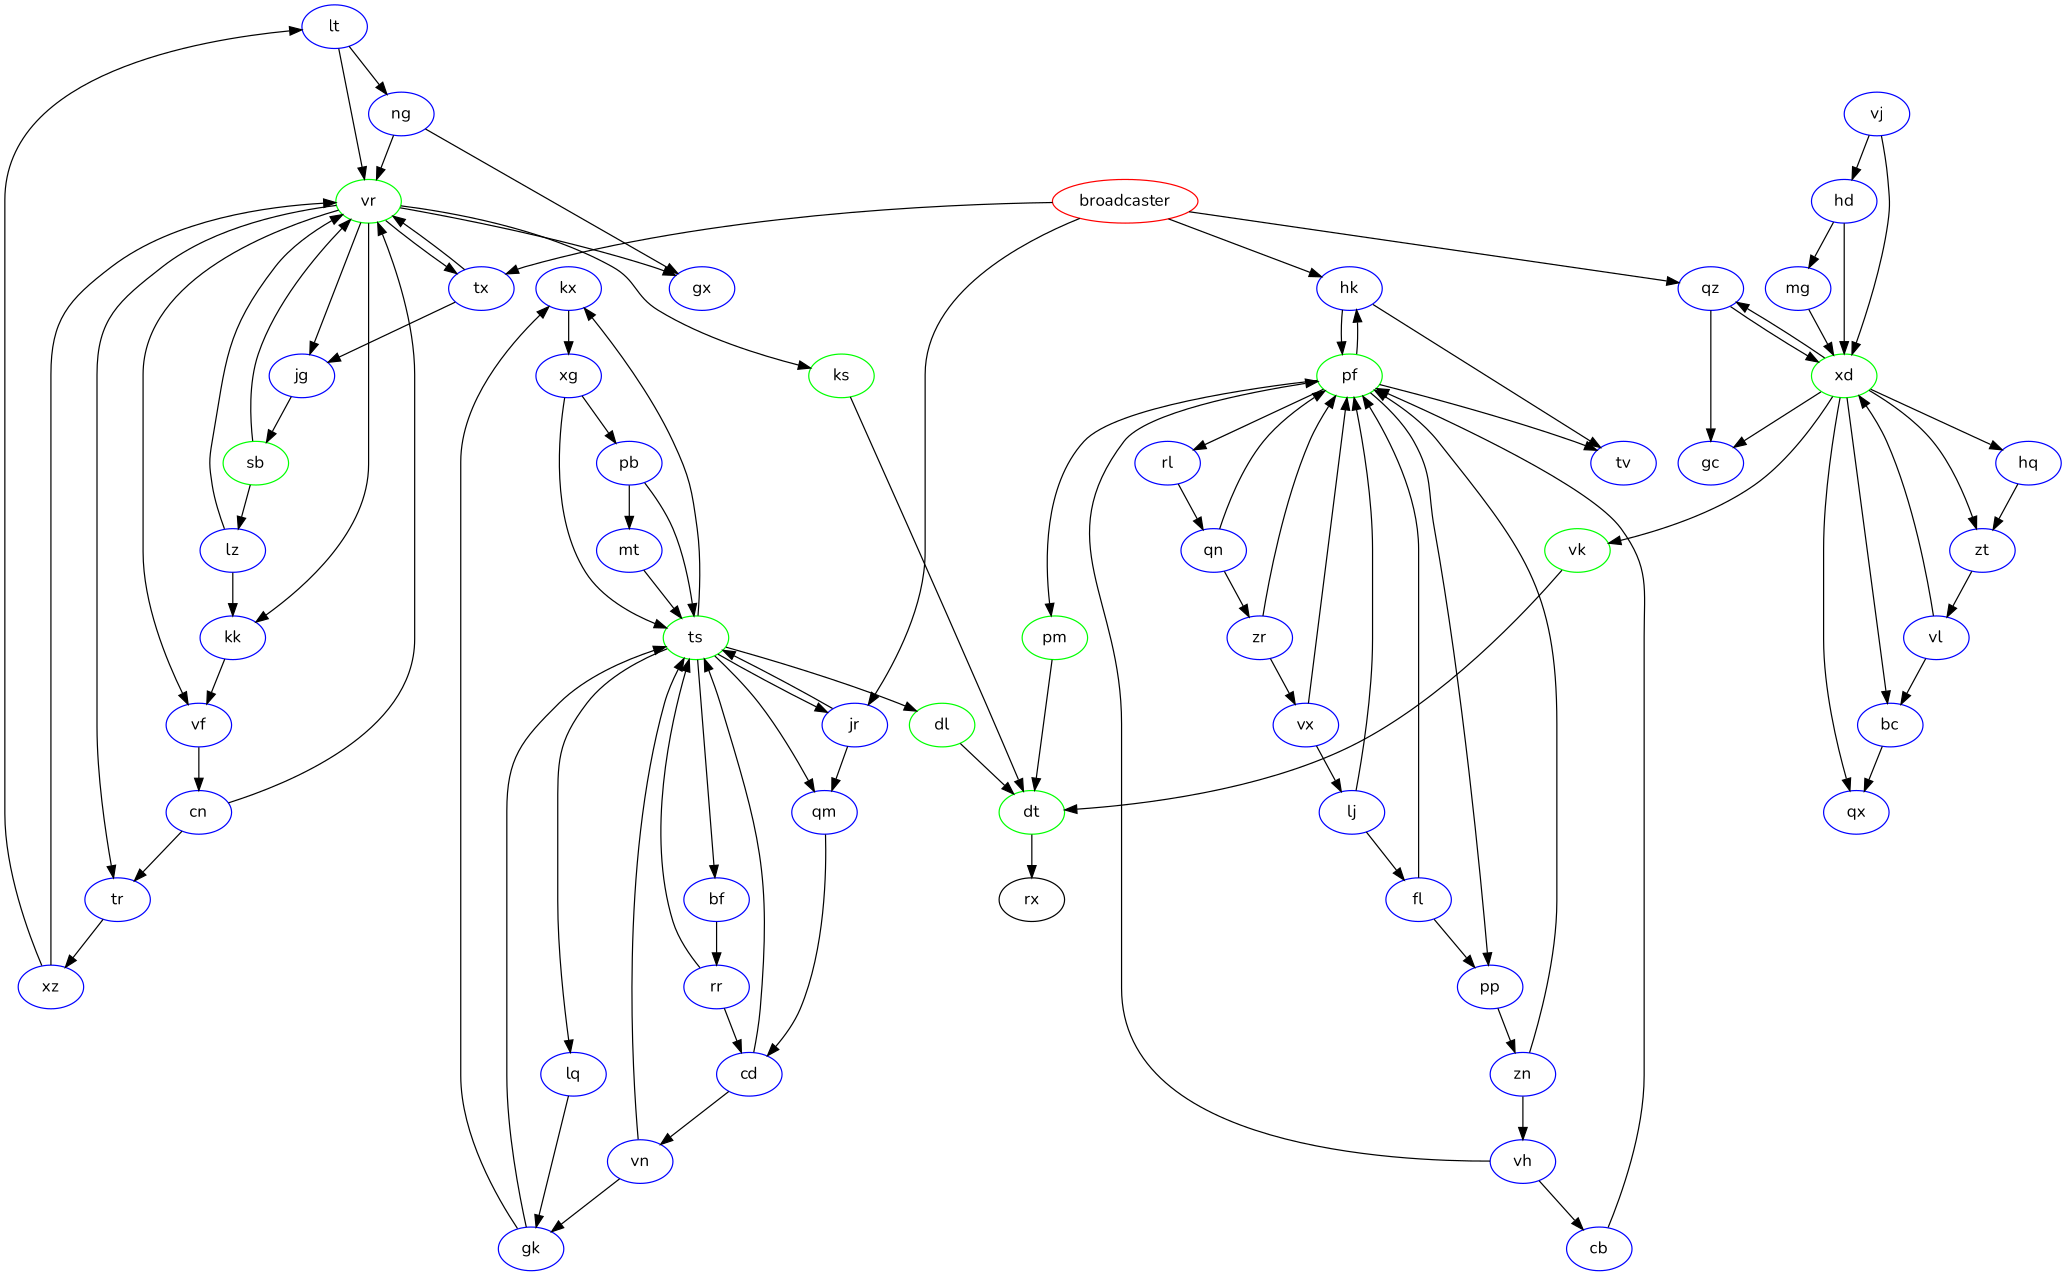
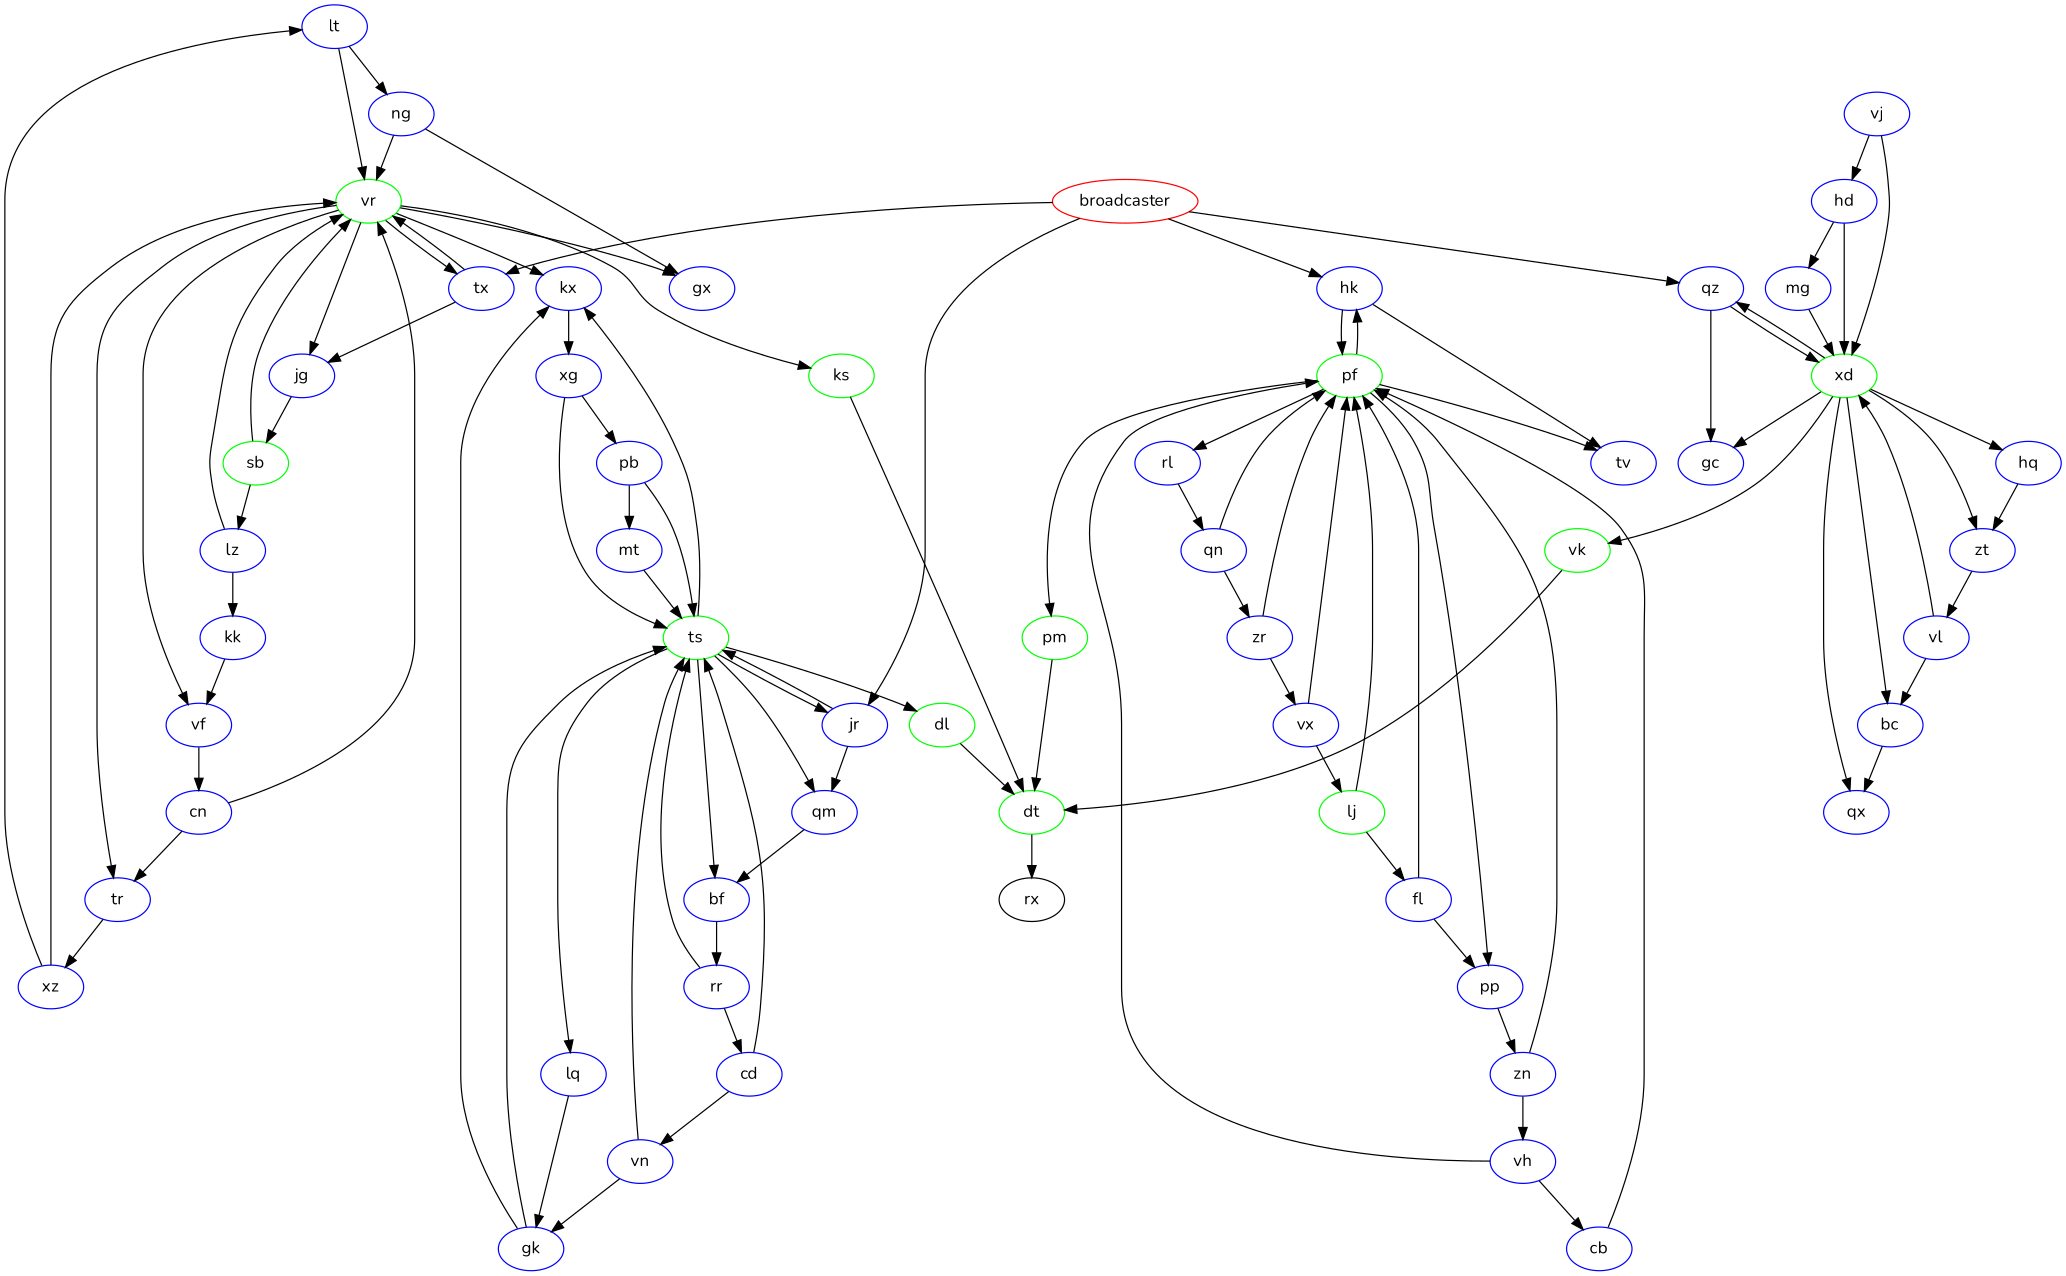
edge "vr" -> "kk": now "vr" -> "kx"
node "lj": color blue -> green
edge "qm" -> "cd": now "qm" -> "bf"
